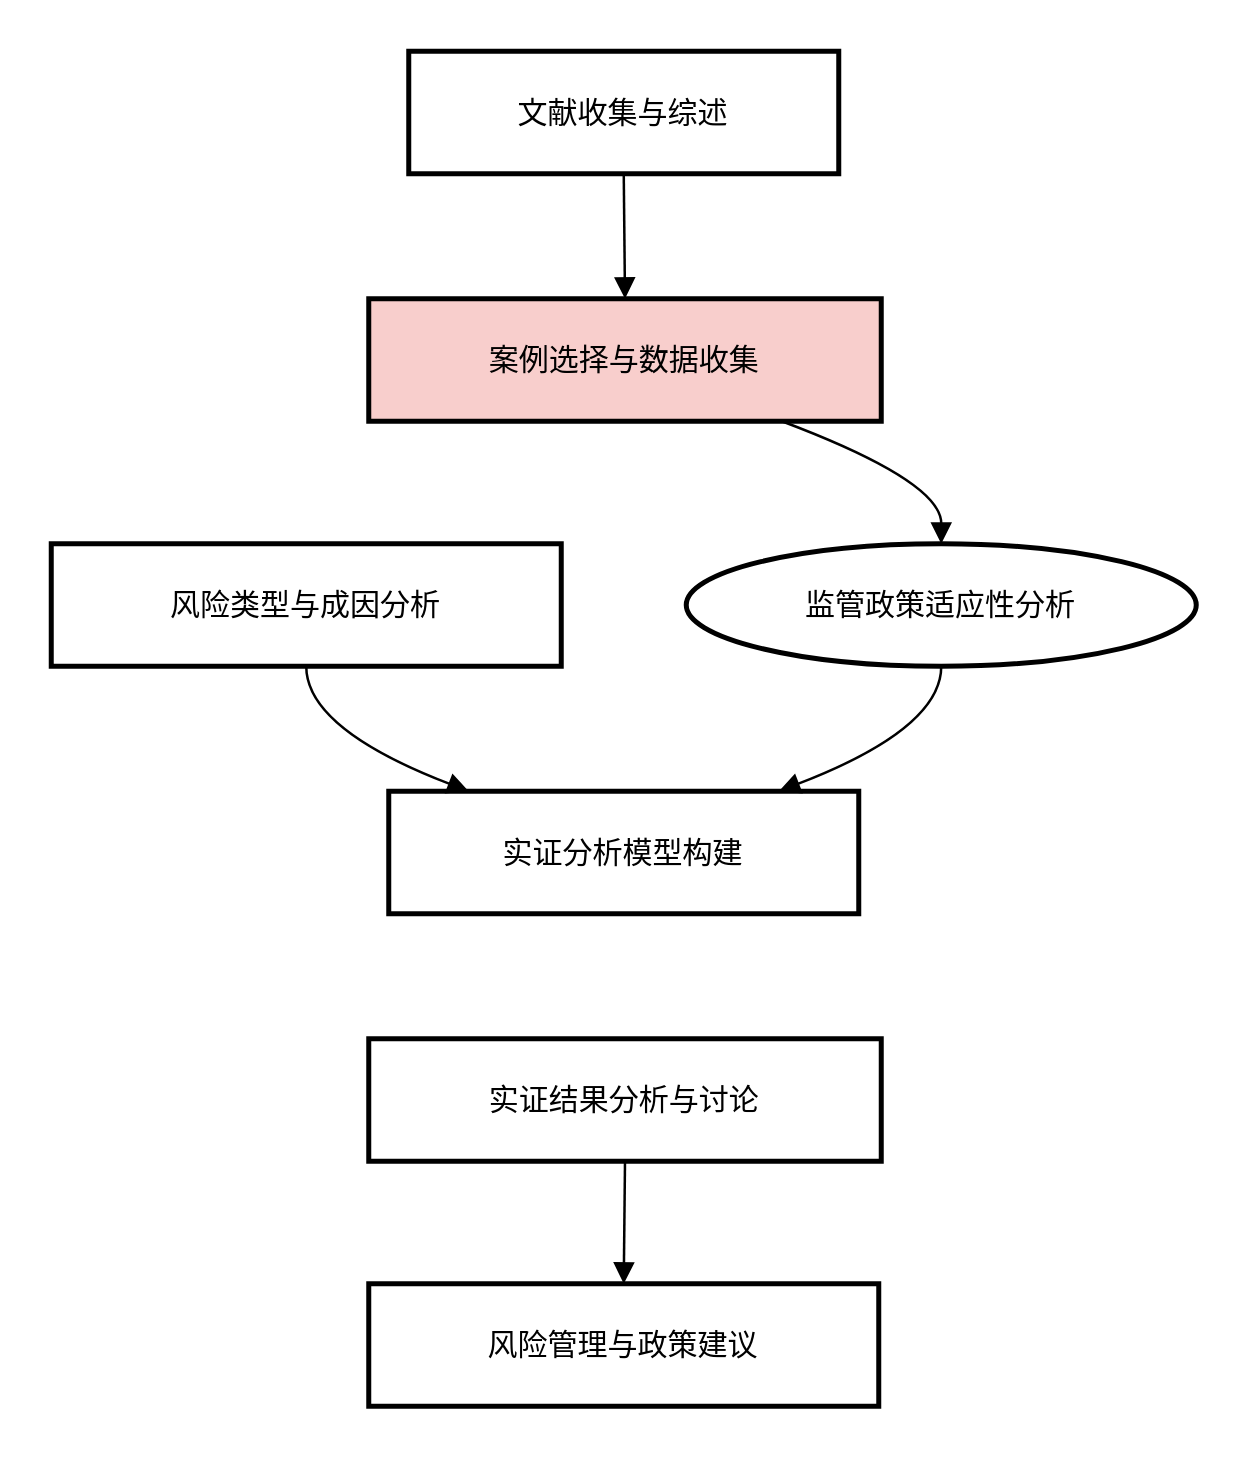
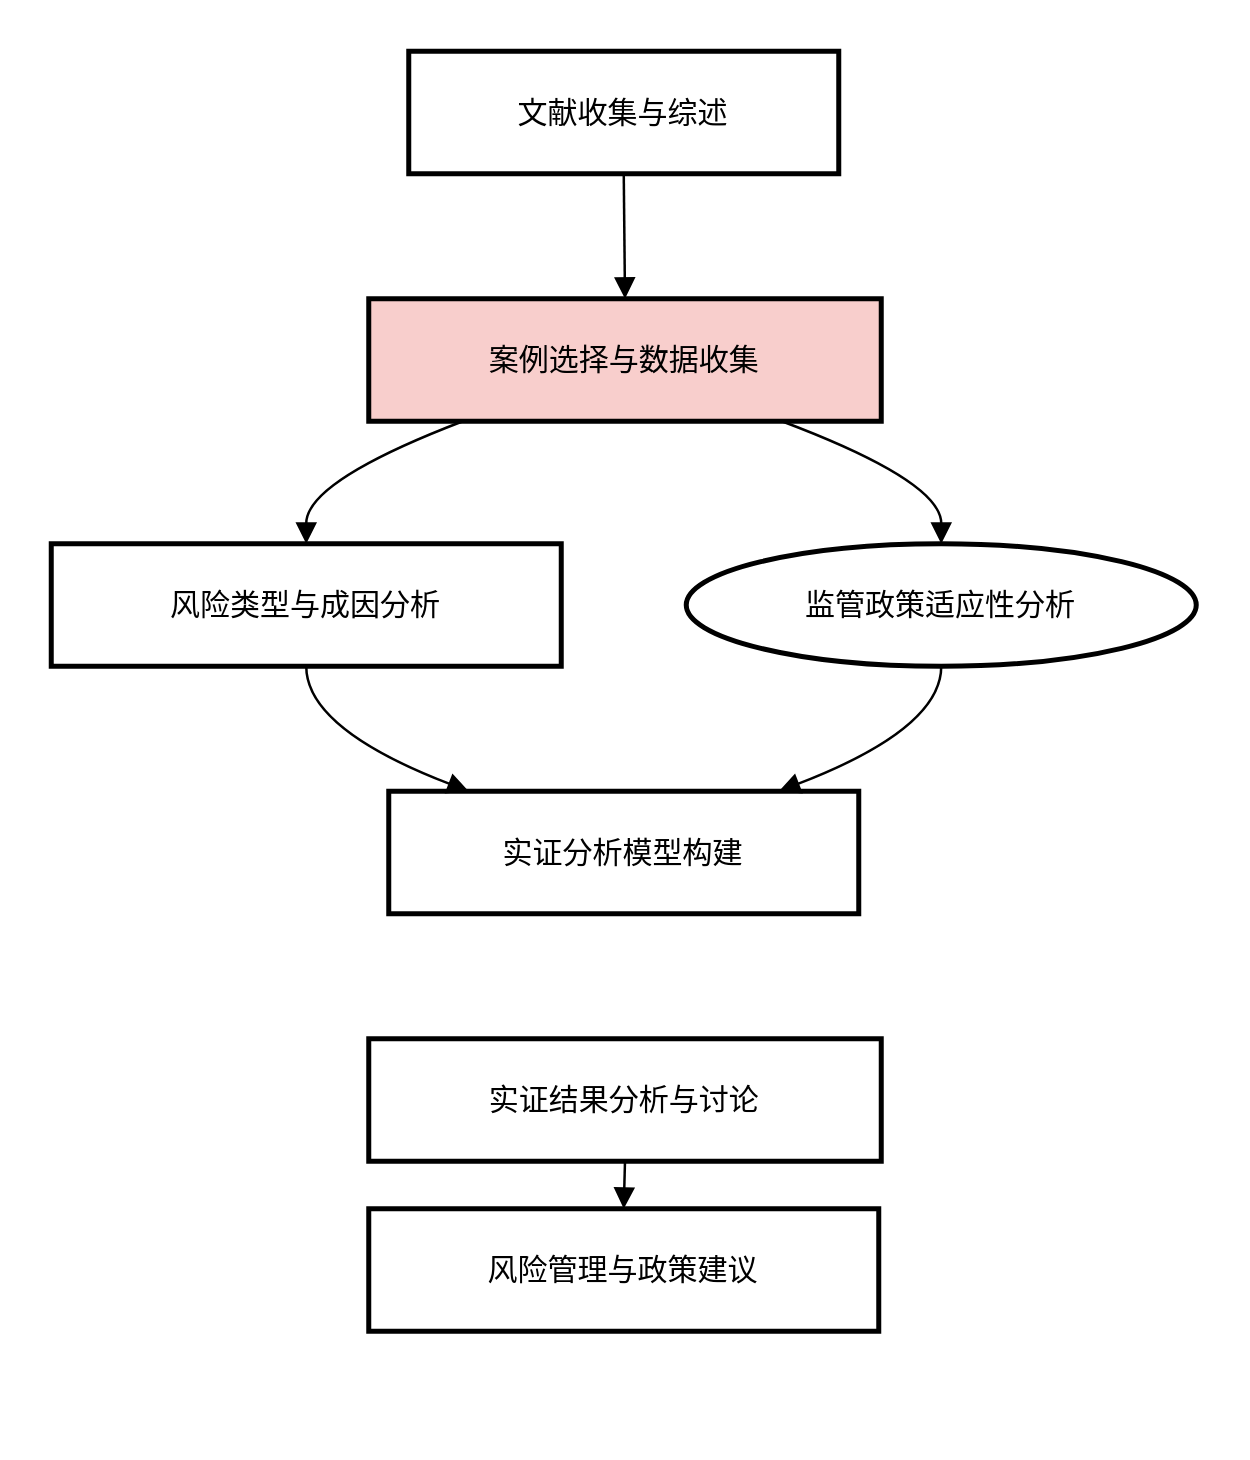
edge "案例选择与数据收集" -> "风险类型与成因分析": added
node "风险管理与政策建议": moved (624, 1345) -> (624, 1270)
